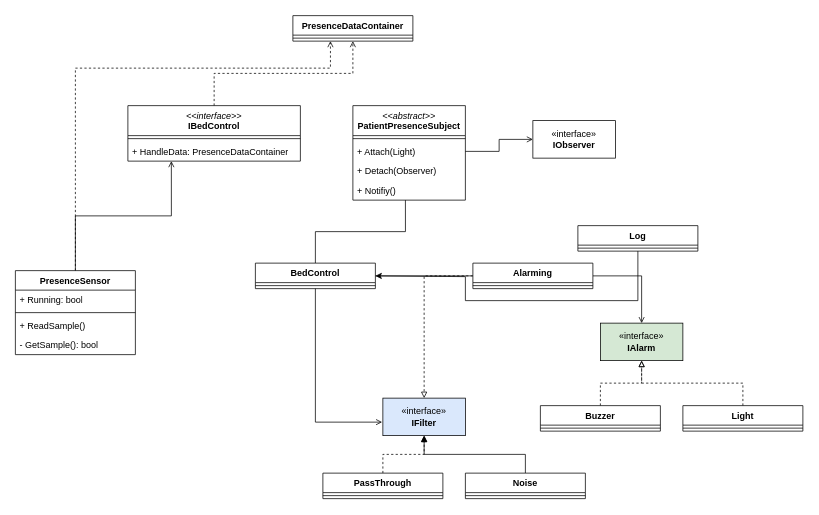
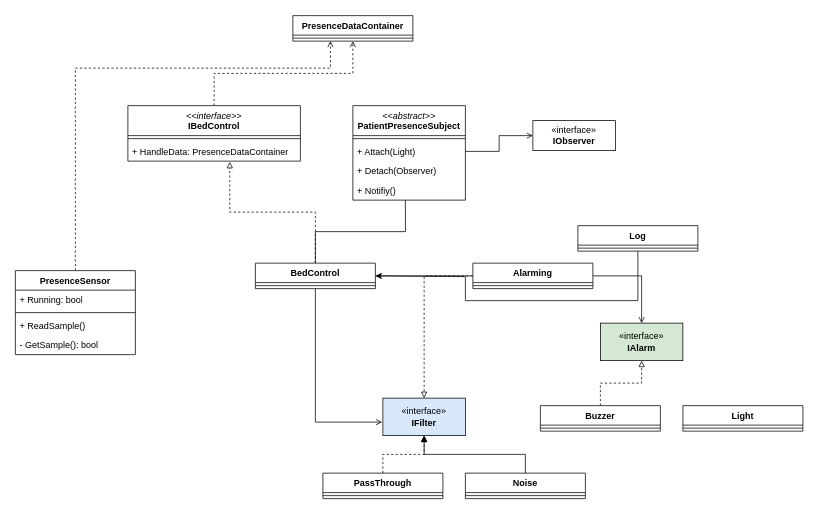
node "«interface» IObserver": size 83x38 -> 83x30
edge "BedControl" -> "+ HandleData: PresenceDataContainer": added
edge "PresenceSensor" -> "+ HandleData: PresenceDataContainer": removed
edge "Light" -> "«interface» IAlarm": removed
